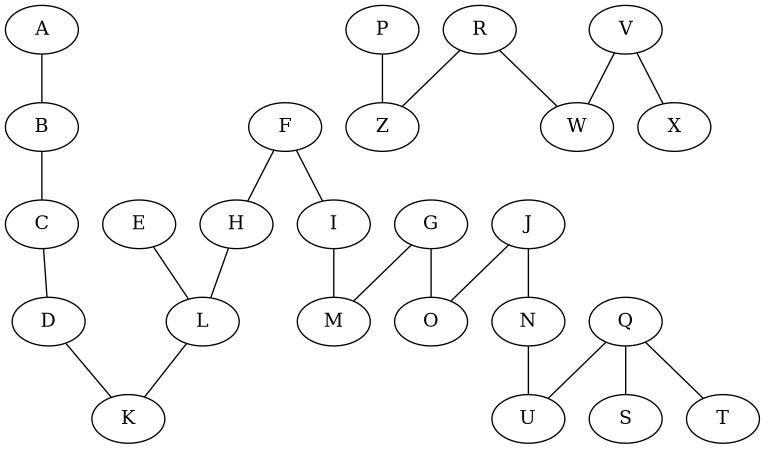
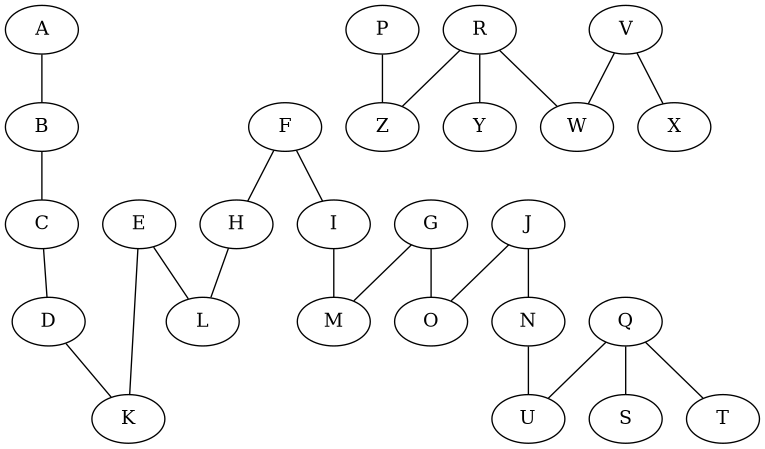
node "Y": added
edge "L" -- "K": now "E" -- "K"
